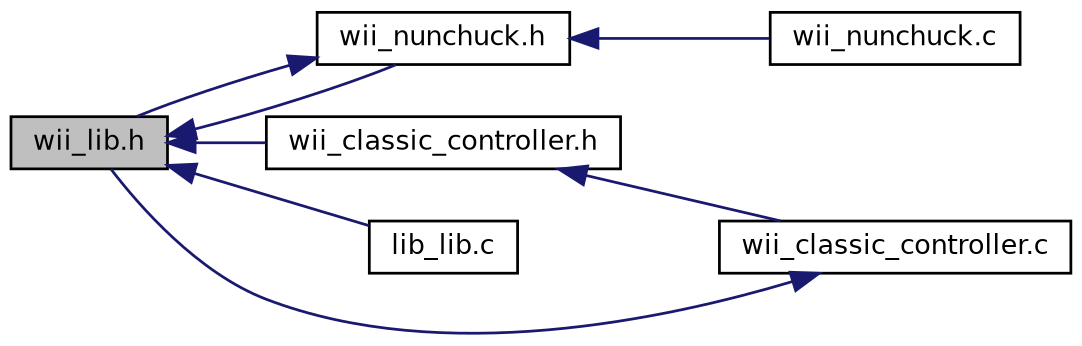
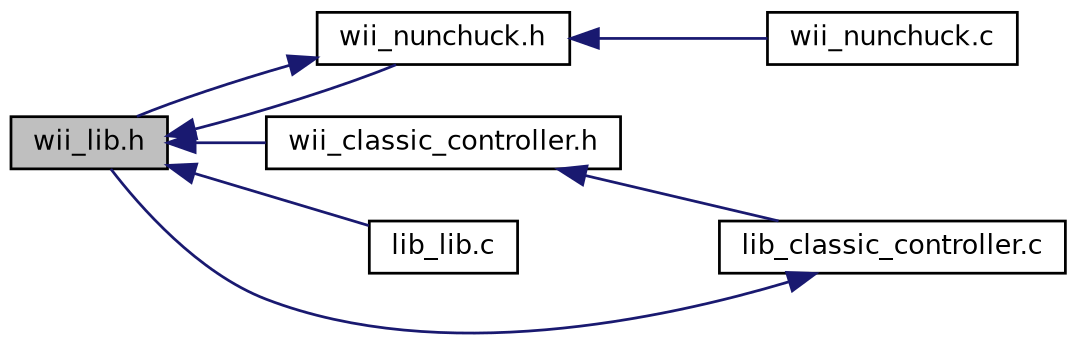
node "wii_classic_controller.c": label "wii_classic_controller.c" -> "lib_classic_controller.c"
